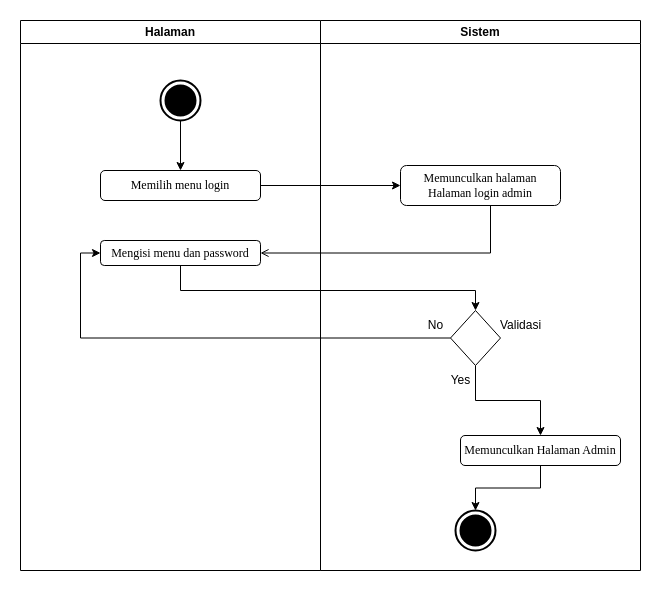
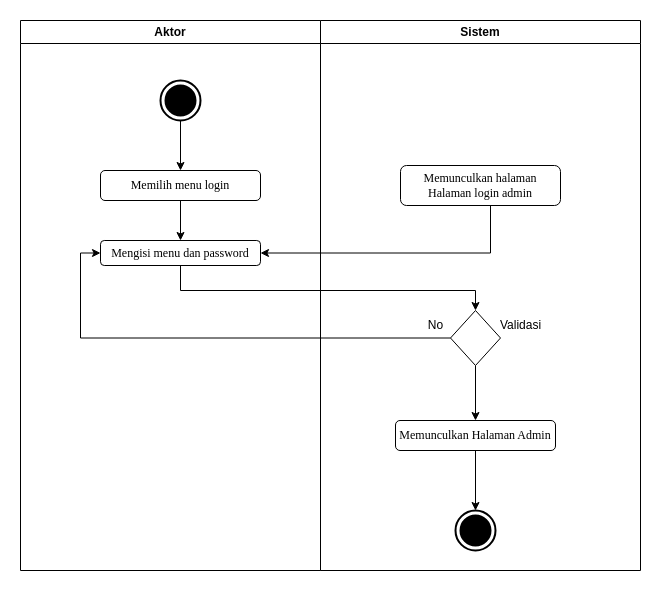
node "Halaman": label "Halaman" -> "Aktor"
edge "Memilih menu login" -> "Memunculkan halaman Halaman login admin": now "Memilih menu login" -> "Mengisi menu dan password"
edge "Memunculkan halaman Halaman login admin" -> "Mengisi menu dan password": arrowhead open -> classic
node "Yes": removed
node "Memunculkan Halaman Admin": moved (541, 451) -> (476, 436)
